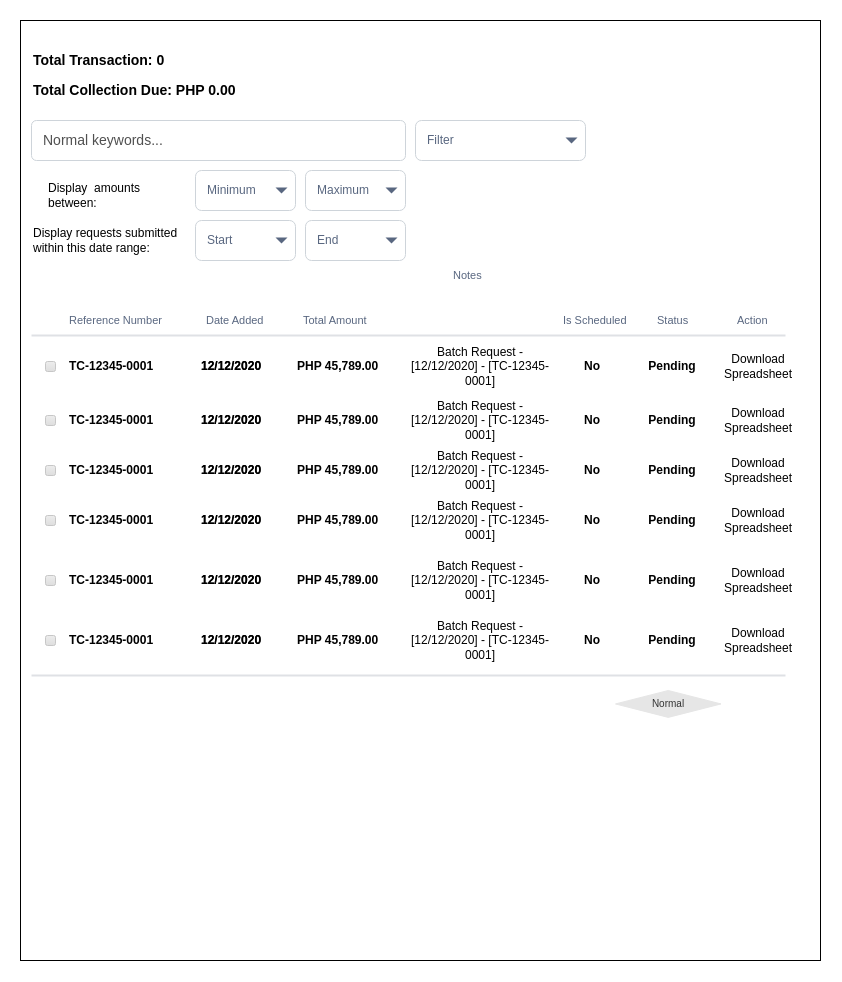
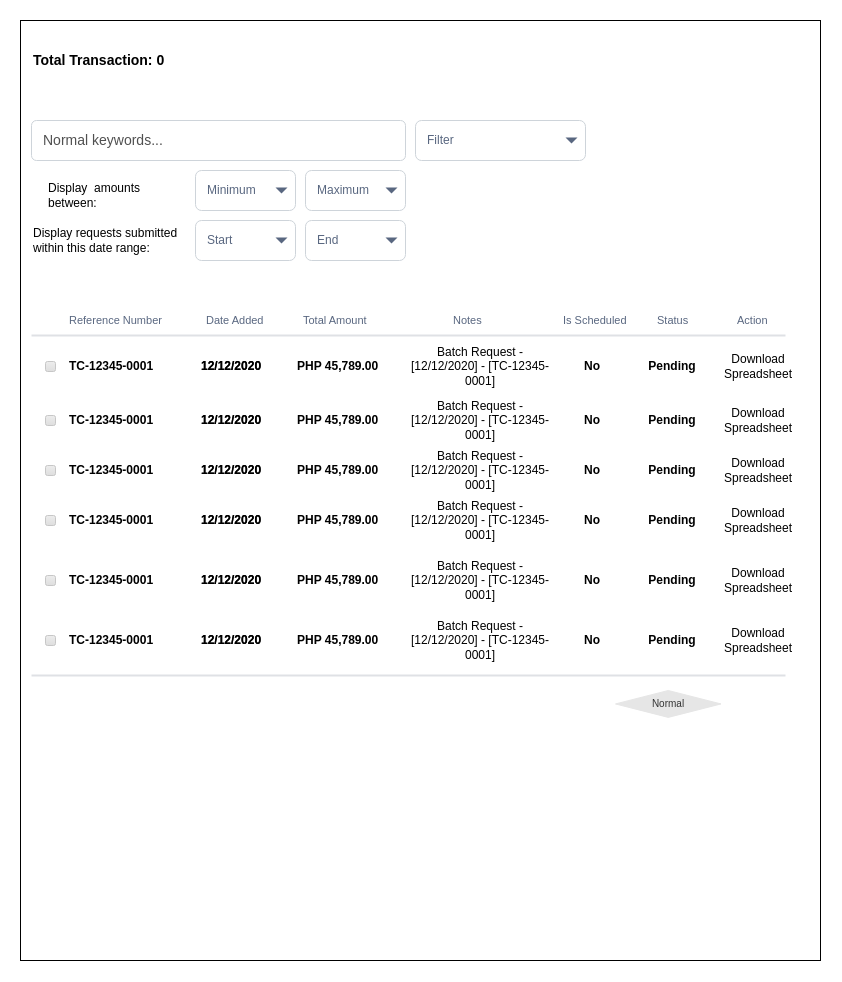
node "Total Collection Due: PHP 0.00": removed
node "Notes": moved (502, 276) -> (502, 321)
